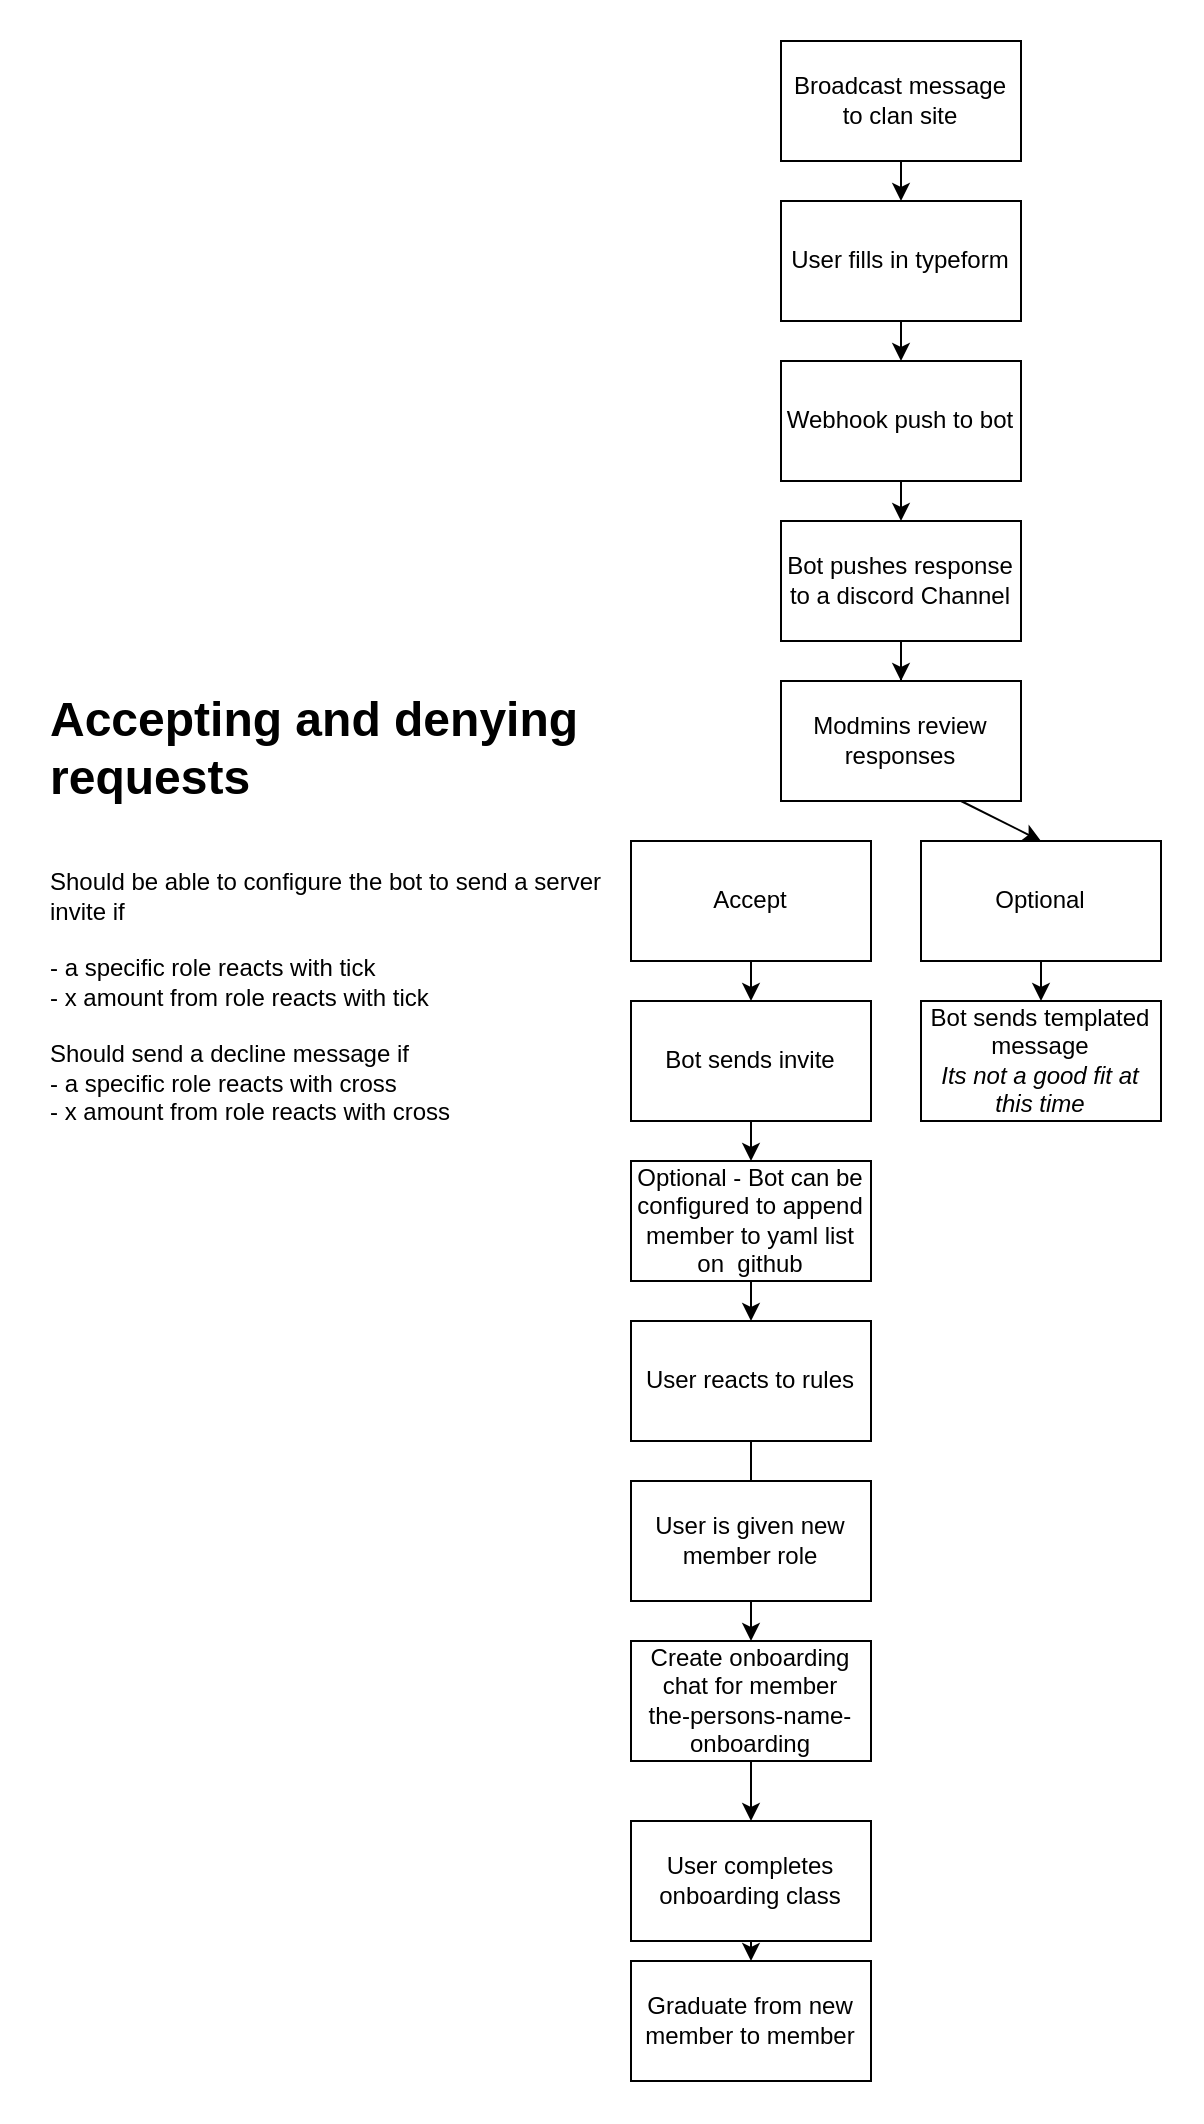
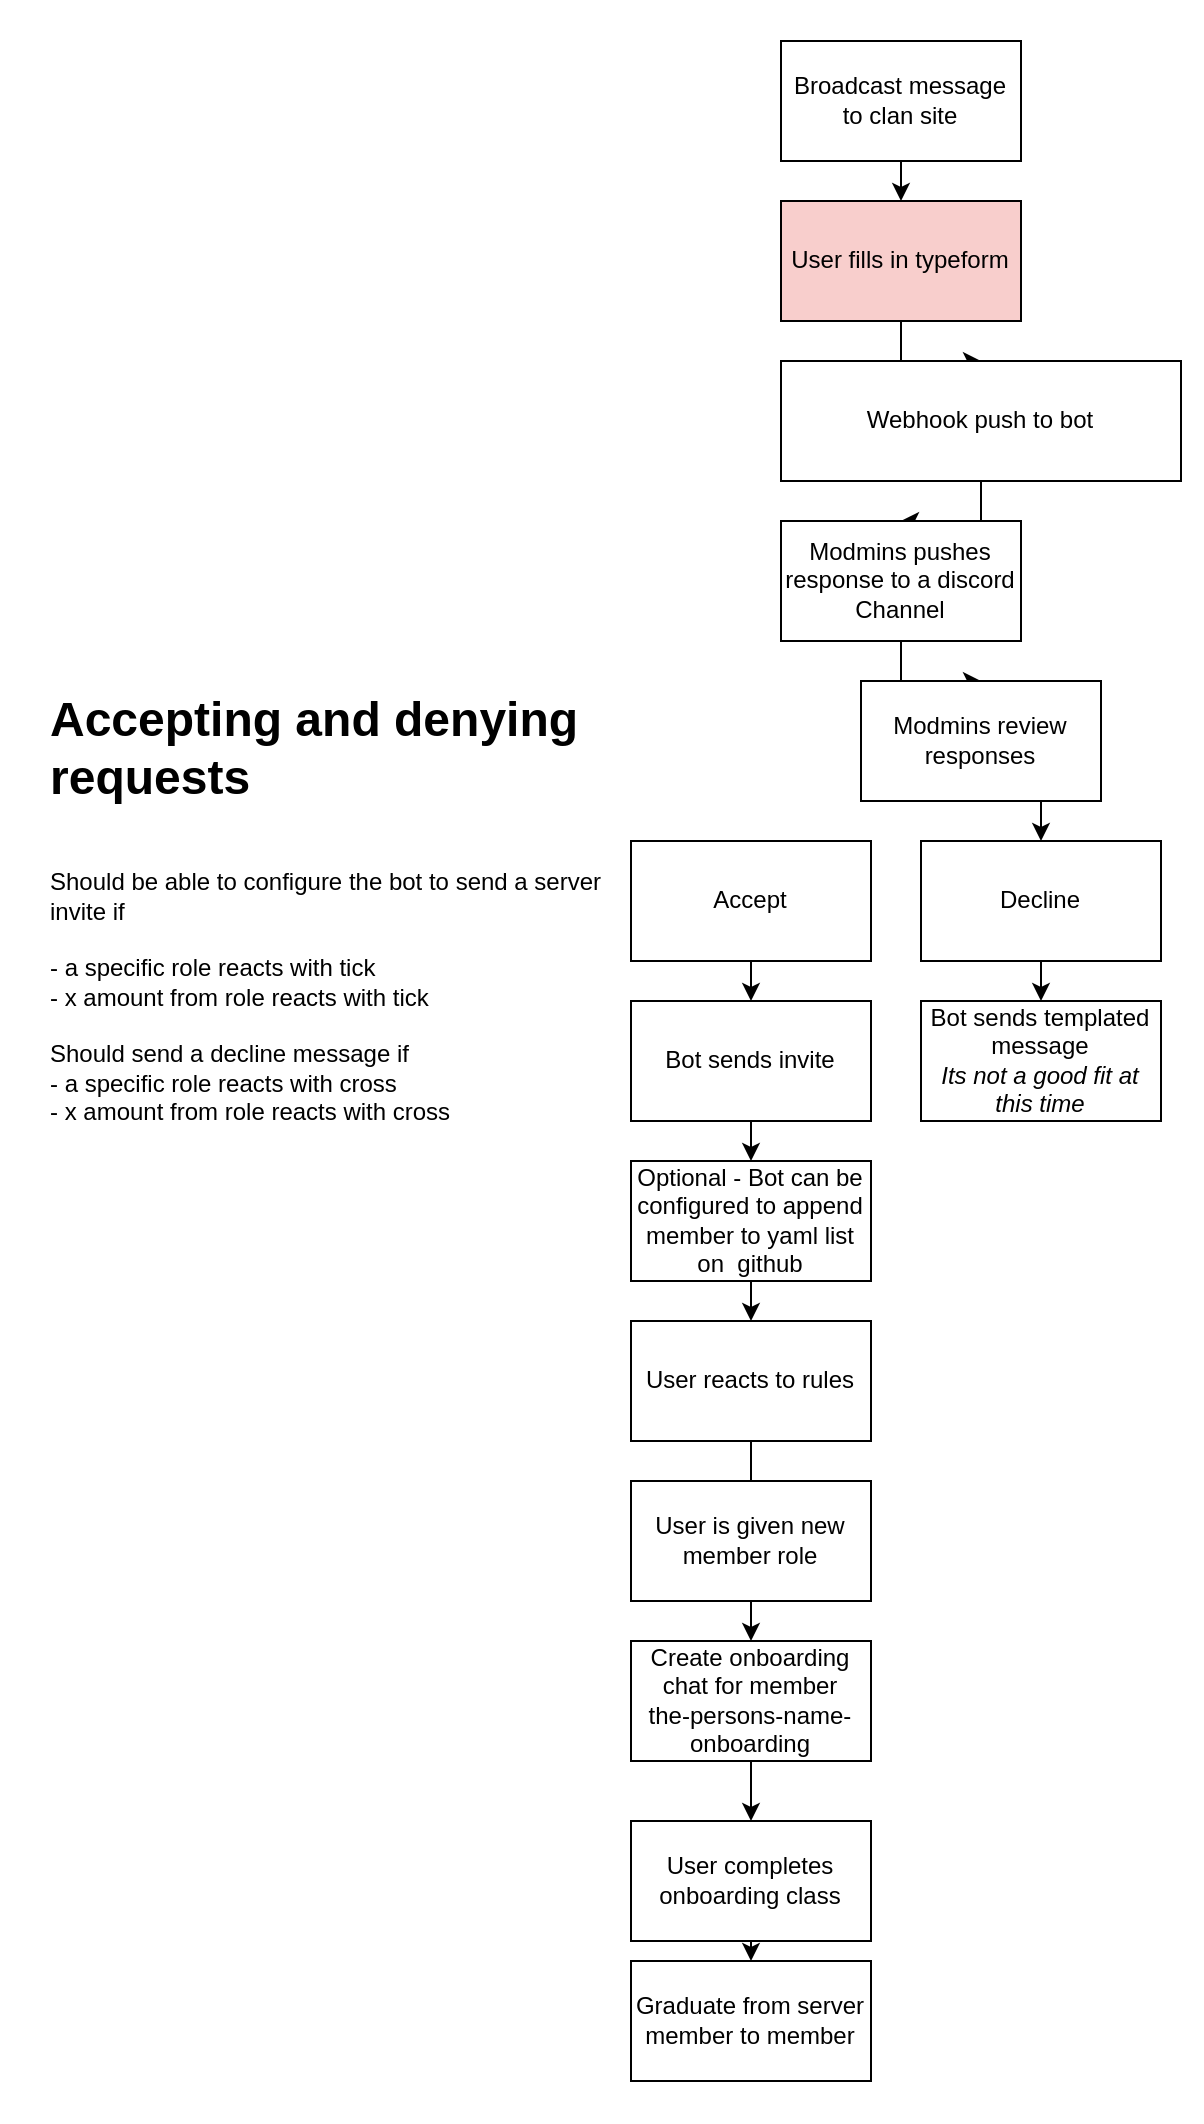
node "User fills in typeform": fillcolor #ffffff -> #f8cecc
node "Webhook push to bot": size 240x120 -> 400x120
node "Bot pushes response to a discord Channel": label "Bot pushes response to a discord Channel" -> "Modmins pushes response to a discord Channel"
node "Modmins review responses": moved (901, 741) -> (981, 741)
node "Optional": label "Optional" -> "Decline"
node "Graduate from new member to member": label "Graduate from new member to member" -> "Graduate from server member to member"
